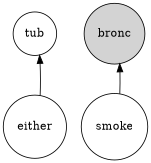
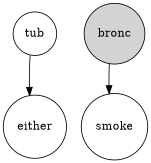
edge "either" -> "tub": reversed
edge "smoke" -> "bronc": reversed
